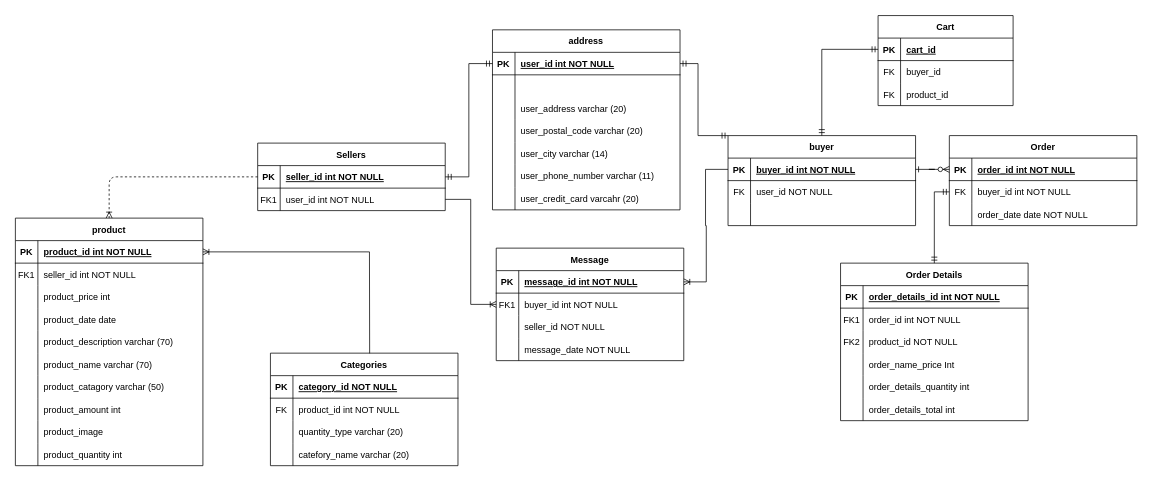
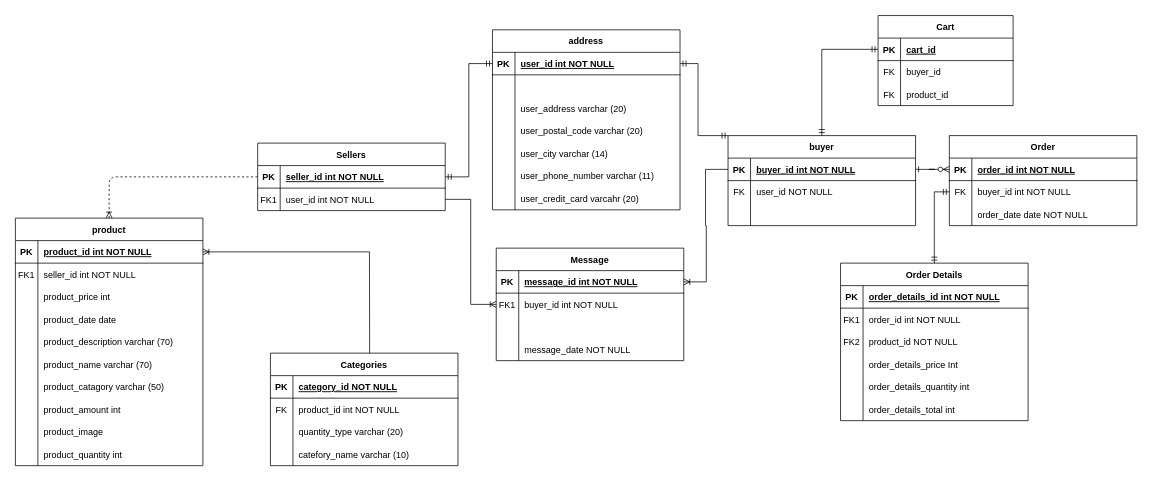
node "seller_id NOT NULL": removed
node "order_name_price Int": label "order_name_price Int" -> "order_details_price Int"
node "catefory_name varchar (20)": label "catefory_name varchar (20)" -> "catefory_name varchar (10)"
